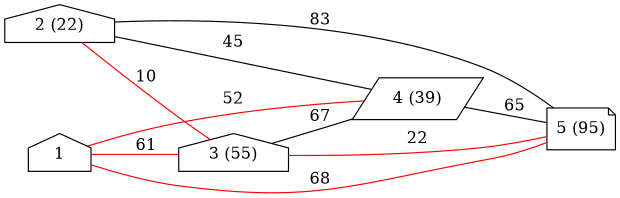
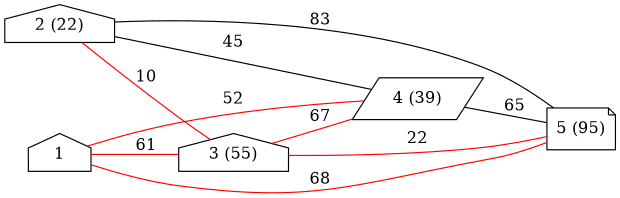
edge "4 (39)" -- "3 (55)": color black -> red
